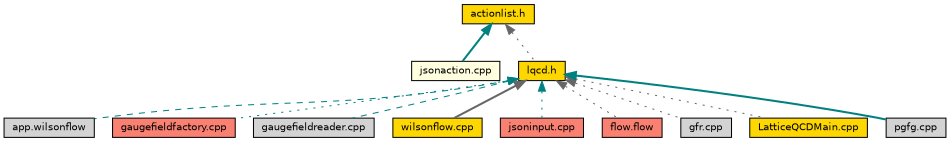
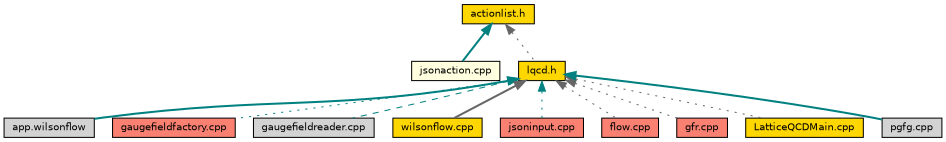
edge "app.wilsonflow" -> "lqcd.h": style dashed -> bold
node "flow.flow": label "flow.flow" -> "flow.cpp"
node "gfr.cpp": fillcolor lightgrey -> salmon
